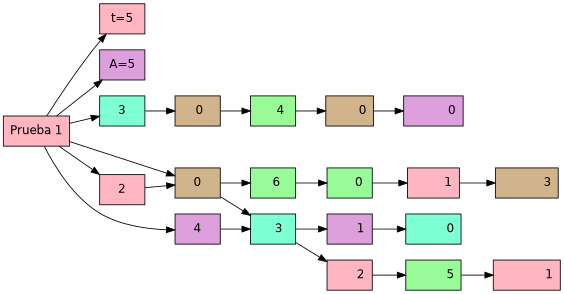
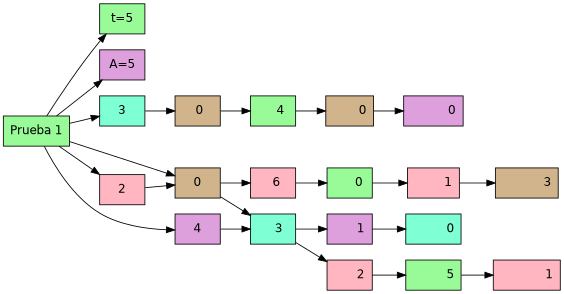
node "t=5": fillcolor lightpink -> palegreen
node "Prueba 1": fillcolor lightpink -> palegreen
node "6": fillcolor palegreen -> lightpink
